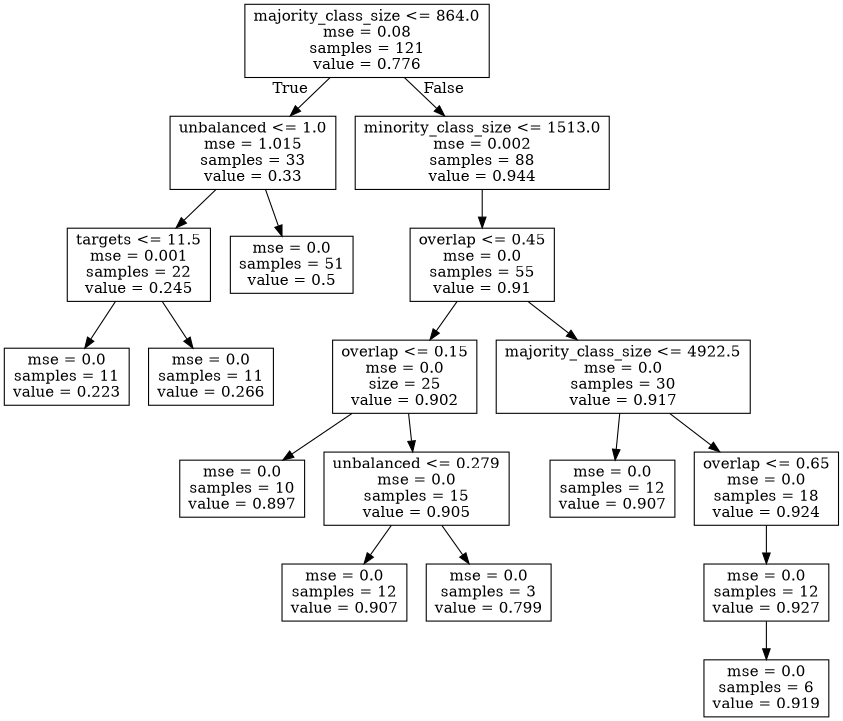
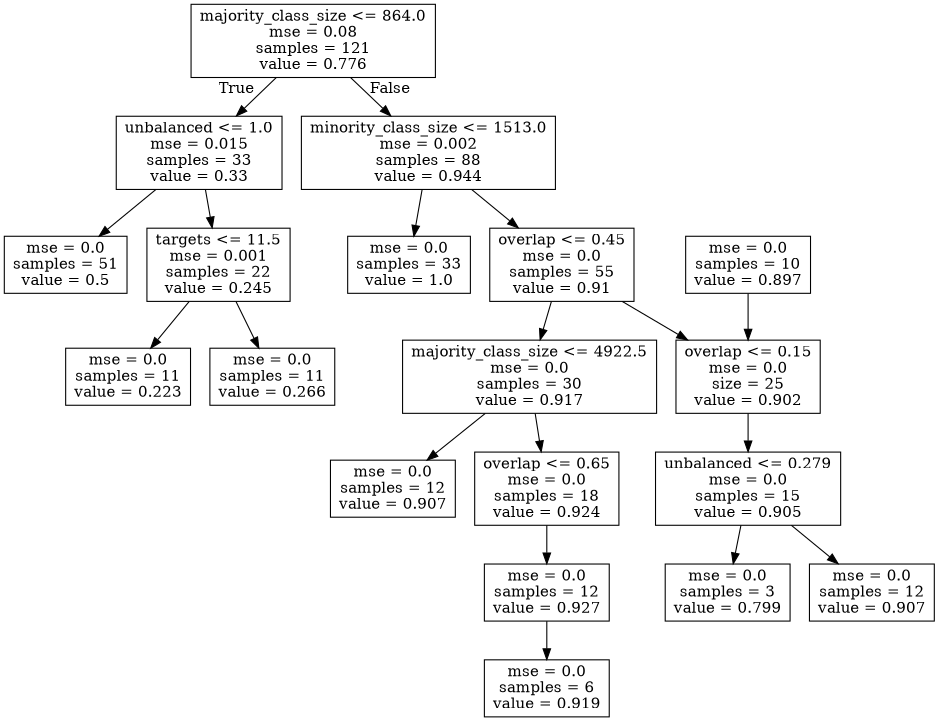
node "unbalanced <= 1.0 mse = 1.015 samples = 33 value = 0.33": label "unbalanced <= 1.0 mse = 1.015 samples = 33 value = 0.33" -> "unbalanced <= 1.0 mse = 0.015 samples = 33 value = 0.33"
node "mse = 0.0 samples = 33 value = 1.0": added
edge "overlap <= 0.15 mse = 0.0 size = 25 value = 0.902" -> "mse = 0.0 samples = 10 value = 0.897": reversed
